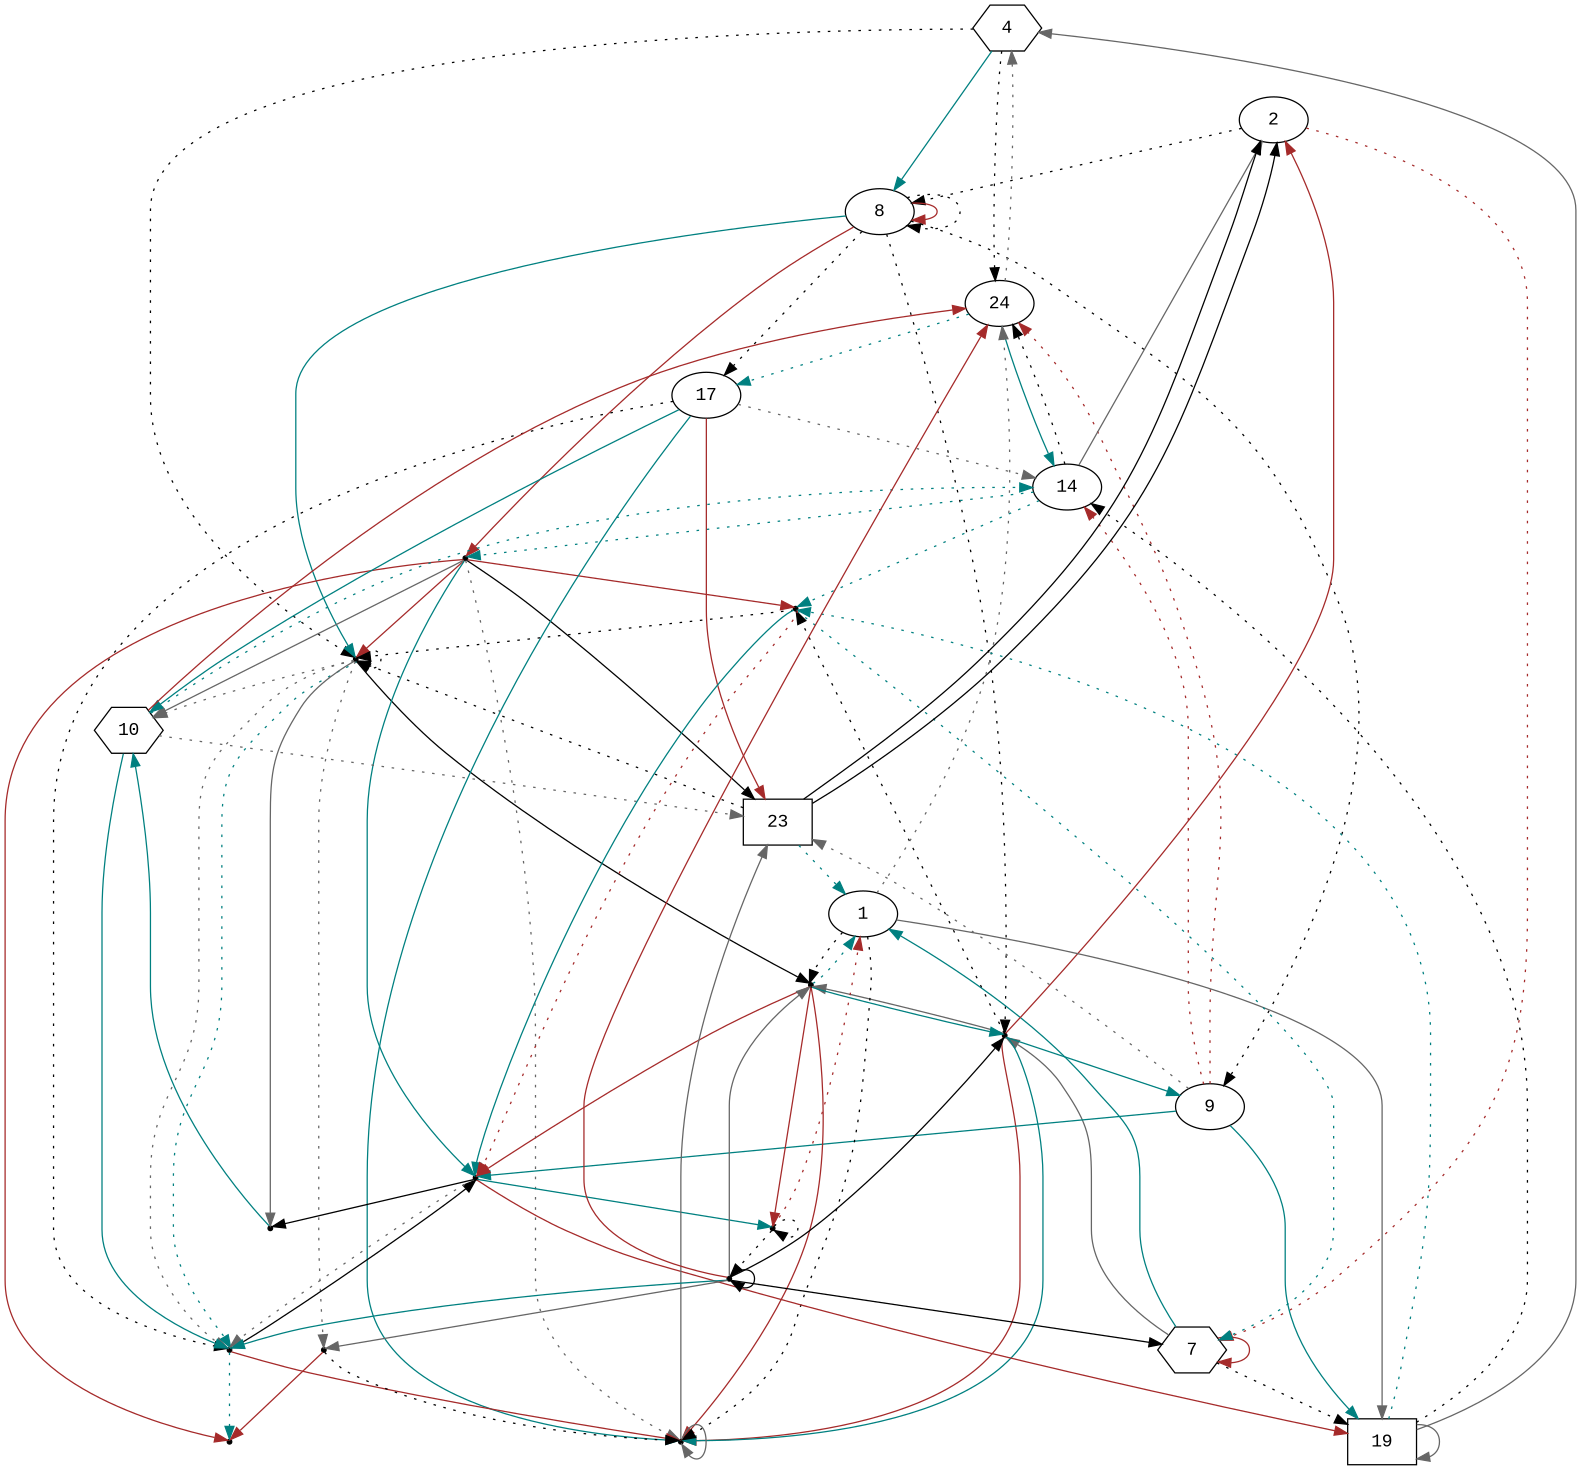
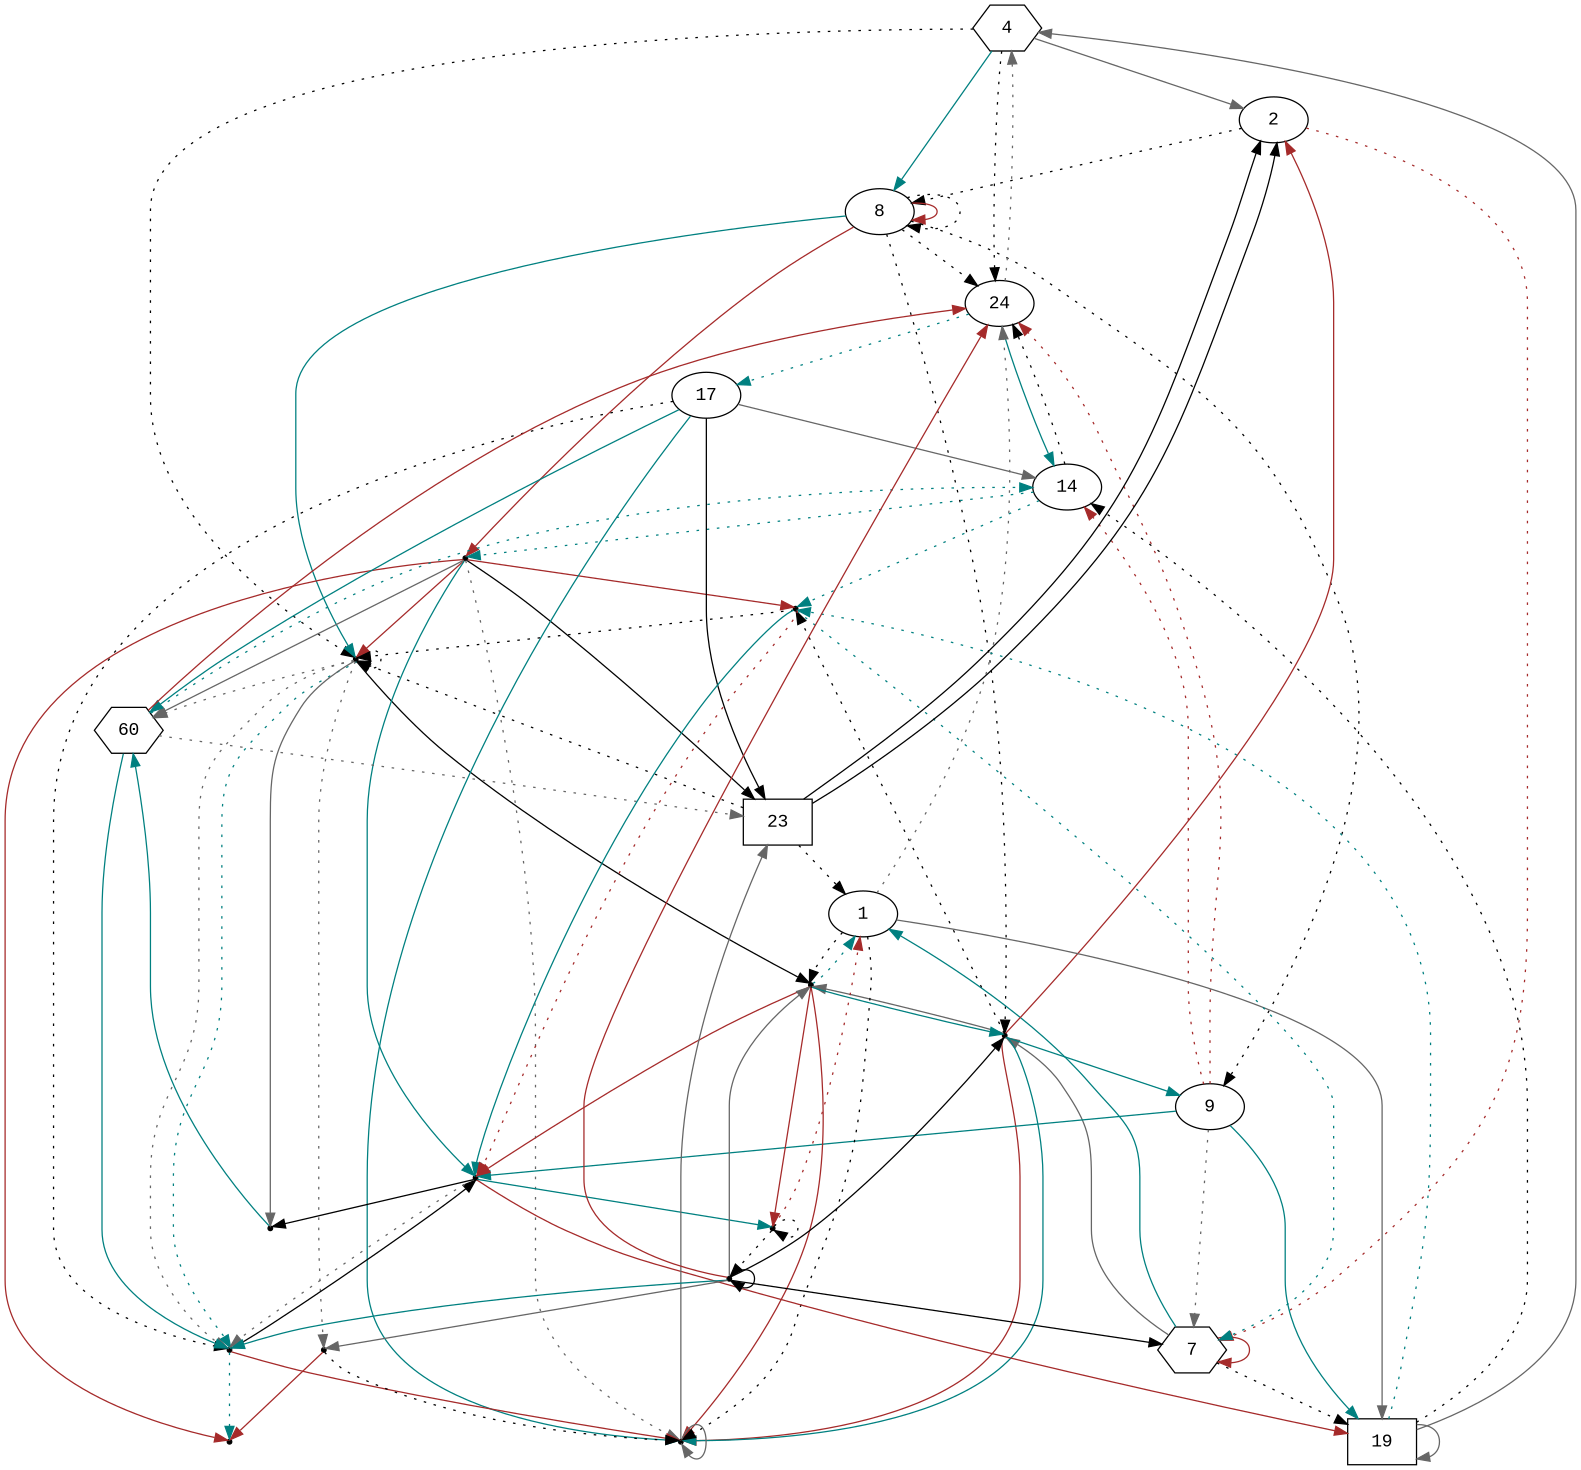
edge "8" -> "17": now "8" -> "24"
edge "14" -> "2": now "4" -> "2"
edge "17" -> "14": style dotted -> solid
edge "17" -> "23": color brown -> black
node "10": label "10" -> "60"
edge "23" -> "1": color teal -> black
edge "9" -> "23": now "9" -> "7"
